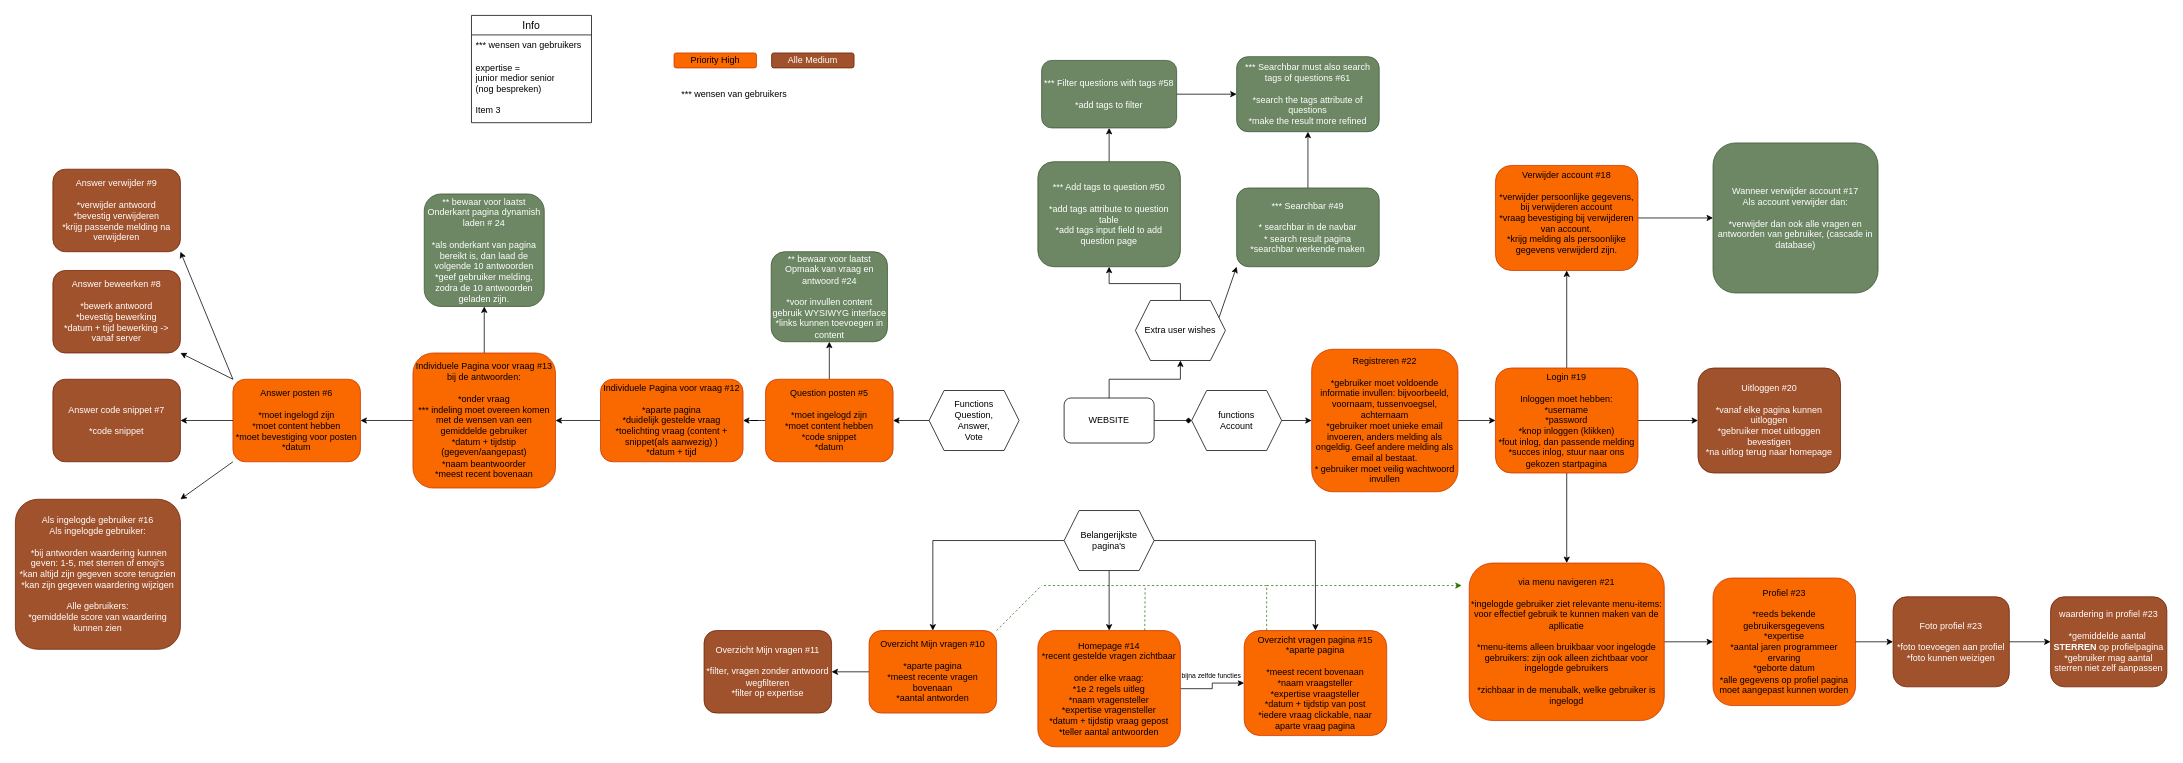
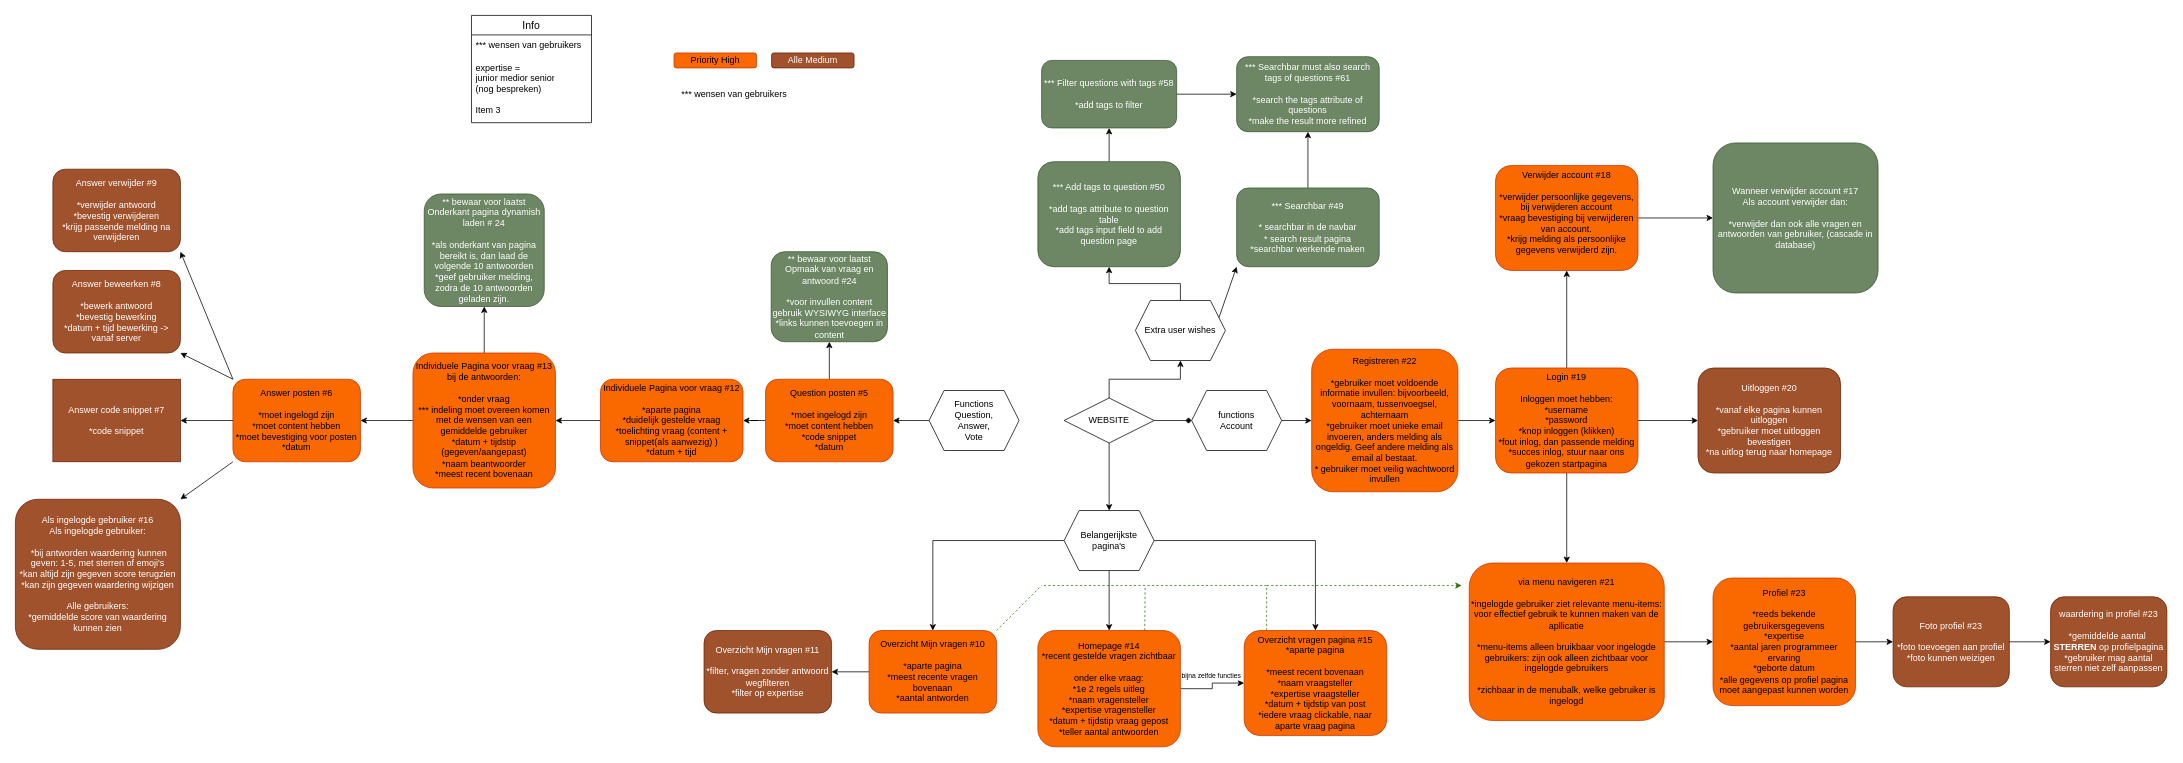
node "Answer code snippet #7 *code snippet": shape rounded rectangle -> rectangle
node "WEBSITE": shape rounded rectangle -> diamond
edge "WEBSITE" -> "Belangerijkste pagina's": added
